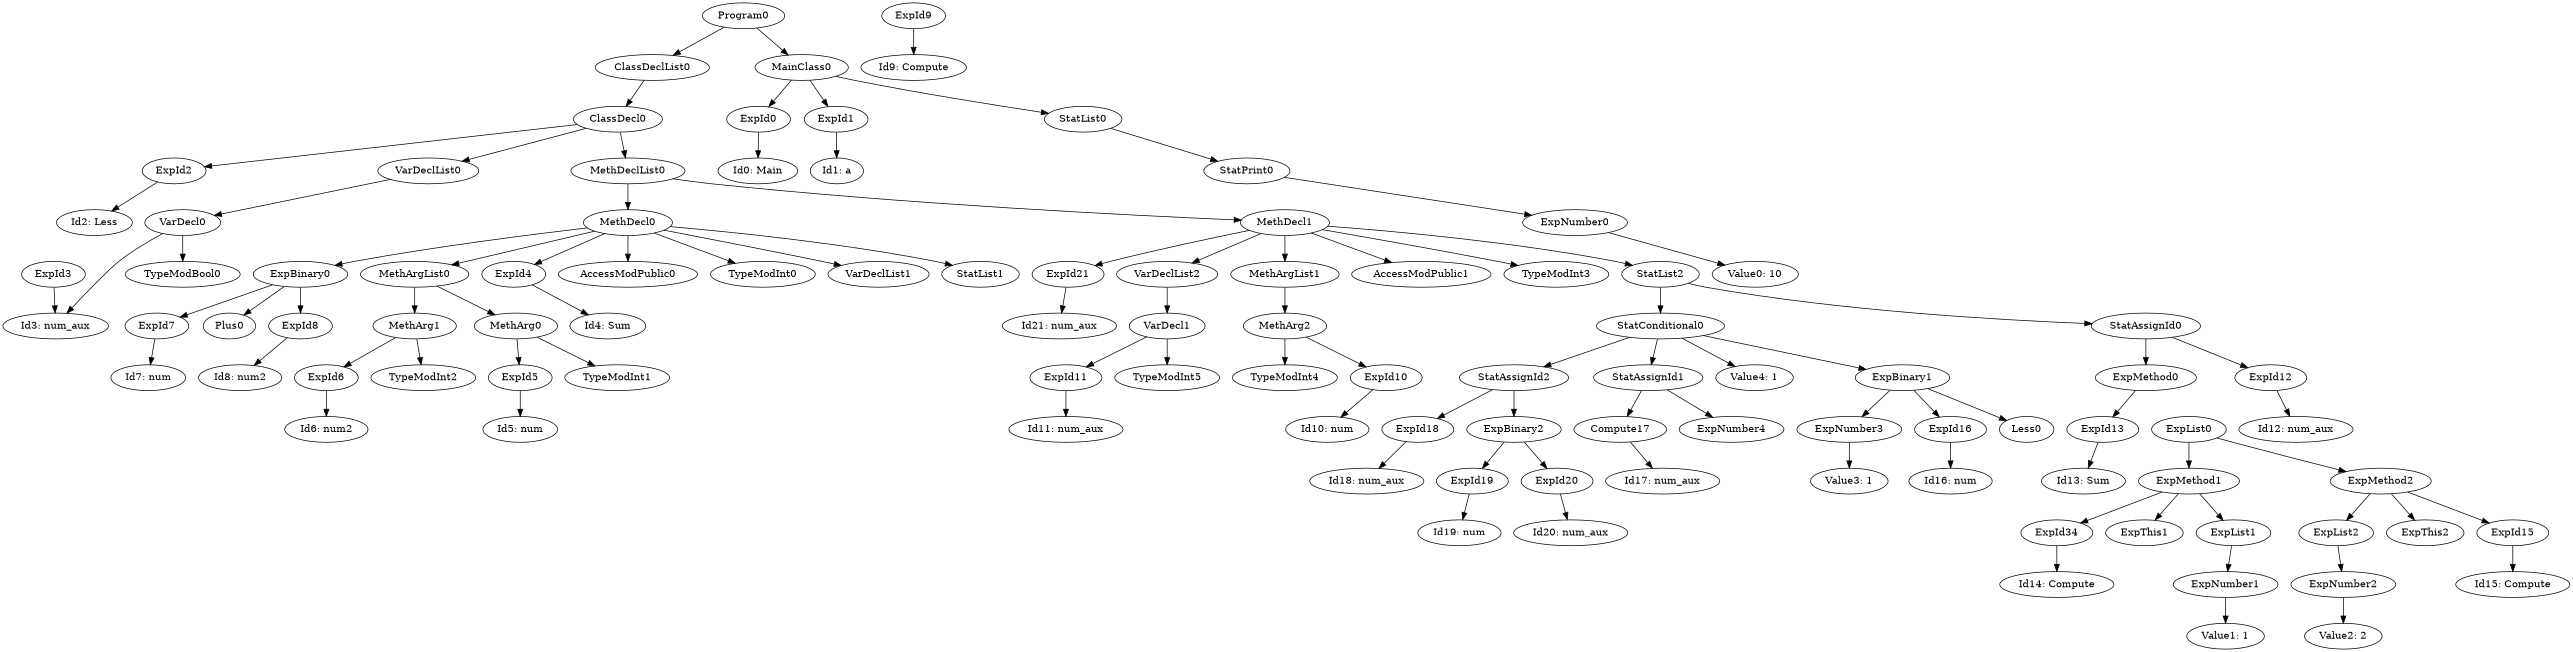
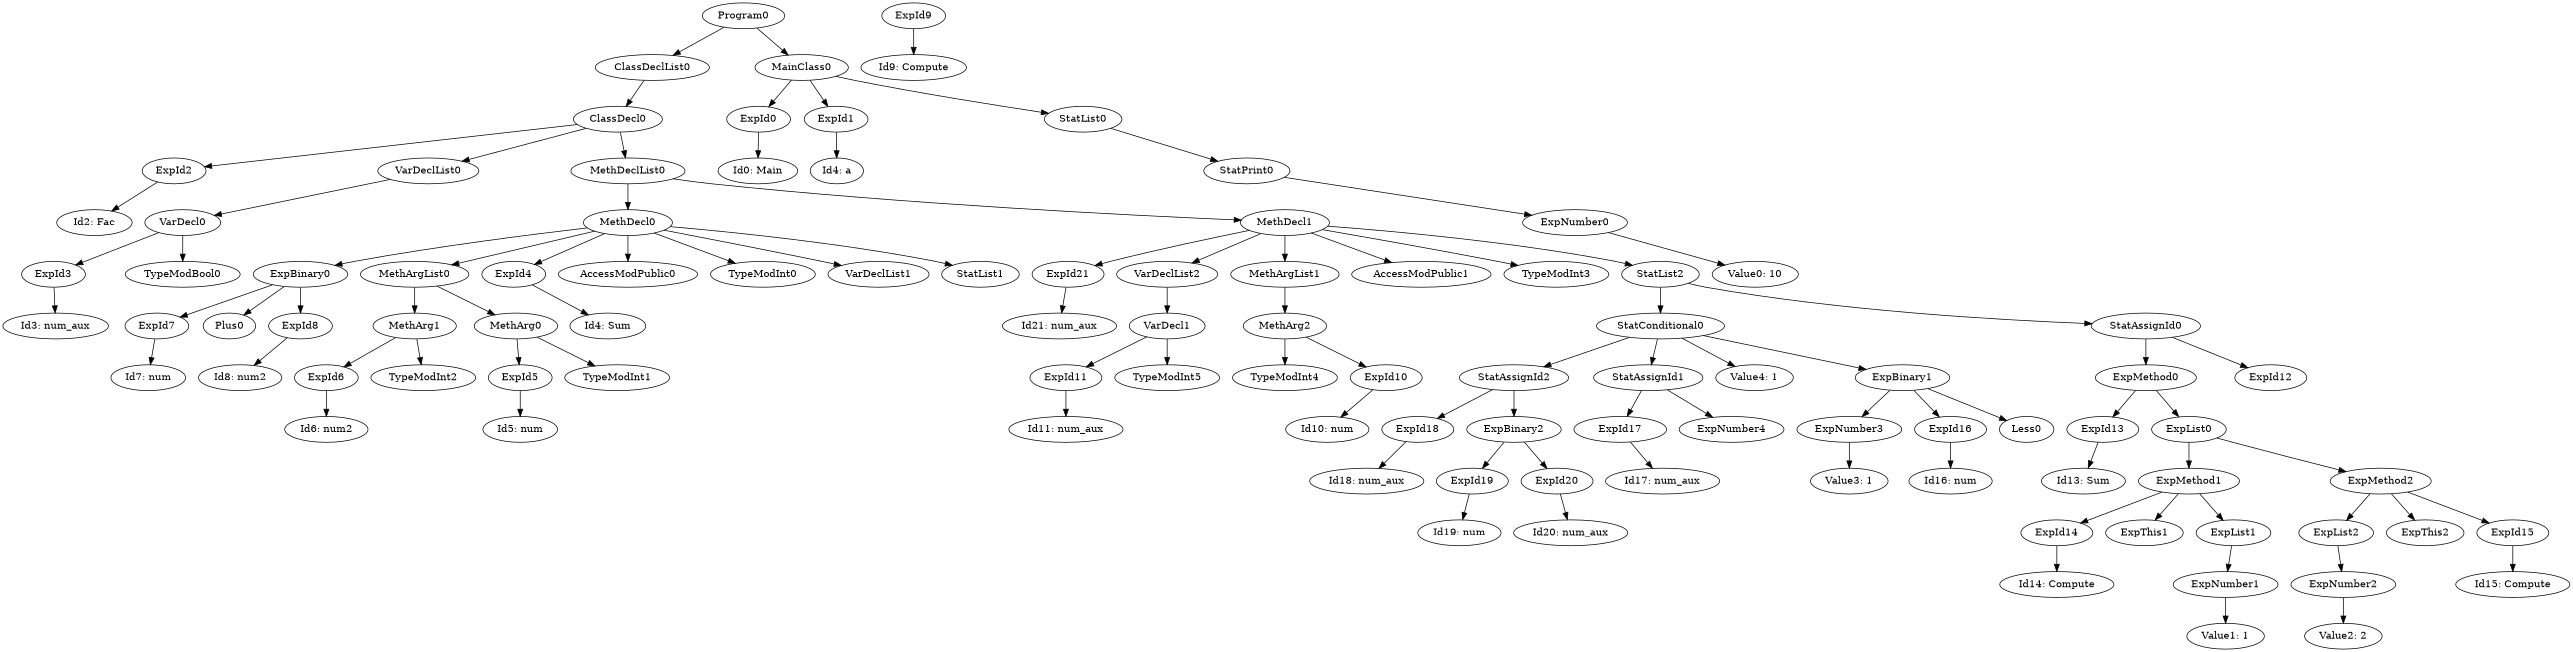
node "Id1: a": label "Id1: a" -> "Id4: a"
node "Id2: Less": label "Id2: Less" -> "Id2: Fac"
edge "VarDecl0" -> "Id3: num_aux": now "VarDecl0" -> "ExpId3"
edge "ExpMethod0" -> "ExpList0": added
node "Compute17": label "Compute17" -> "ExpId17"
node "Id12: num_aux": removed
node "ExpId34": label "ExpId34" -> "ExpId14"
